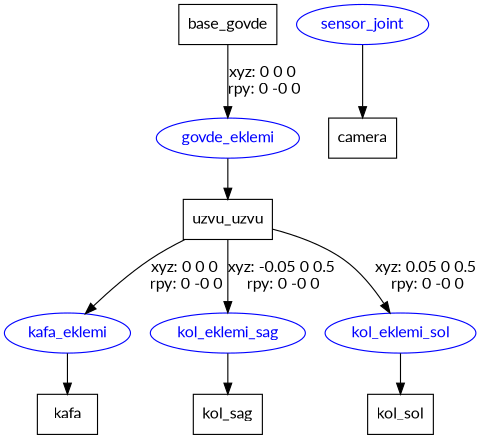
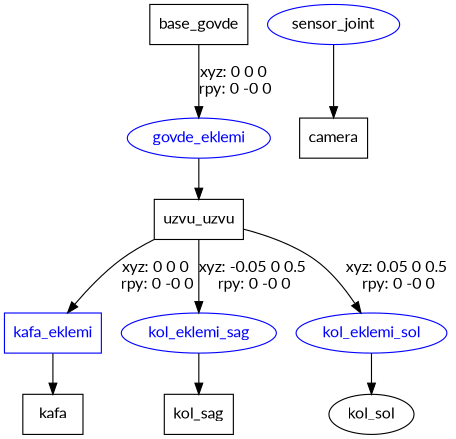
node "sensor_joint": fontcolor blue -> black
node "kafa_eklemi": shape ellipse -> box
node "kol_sol": shape box -> ellipse
